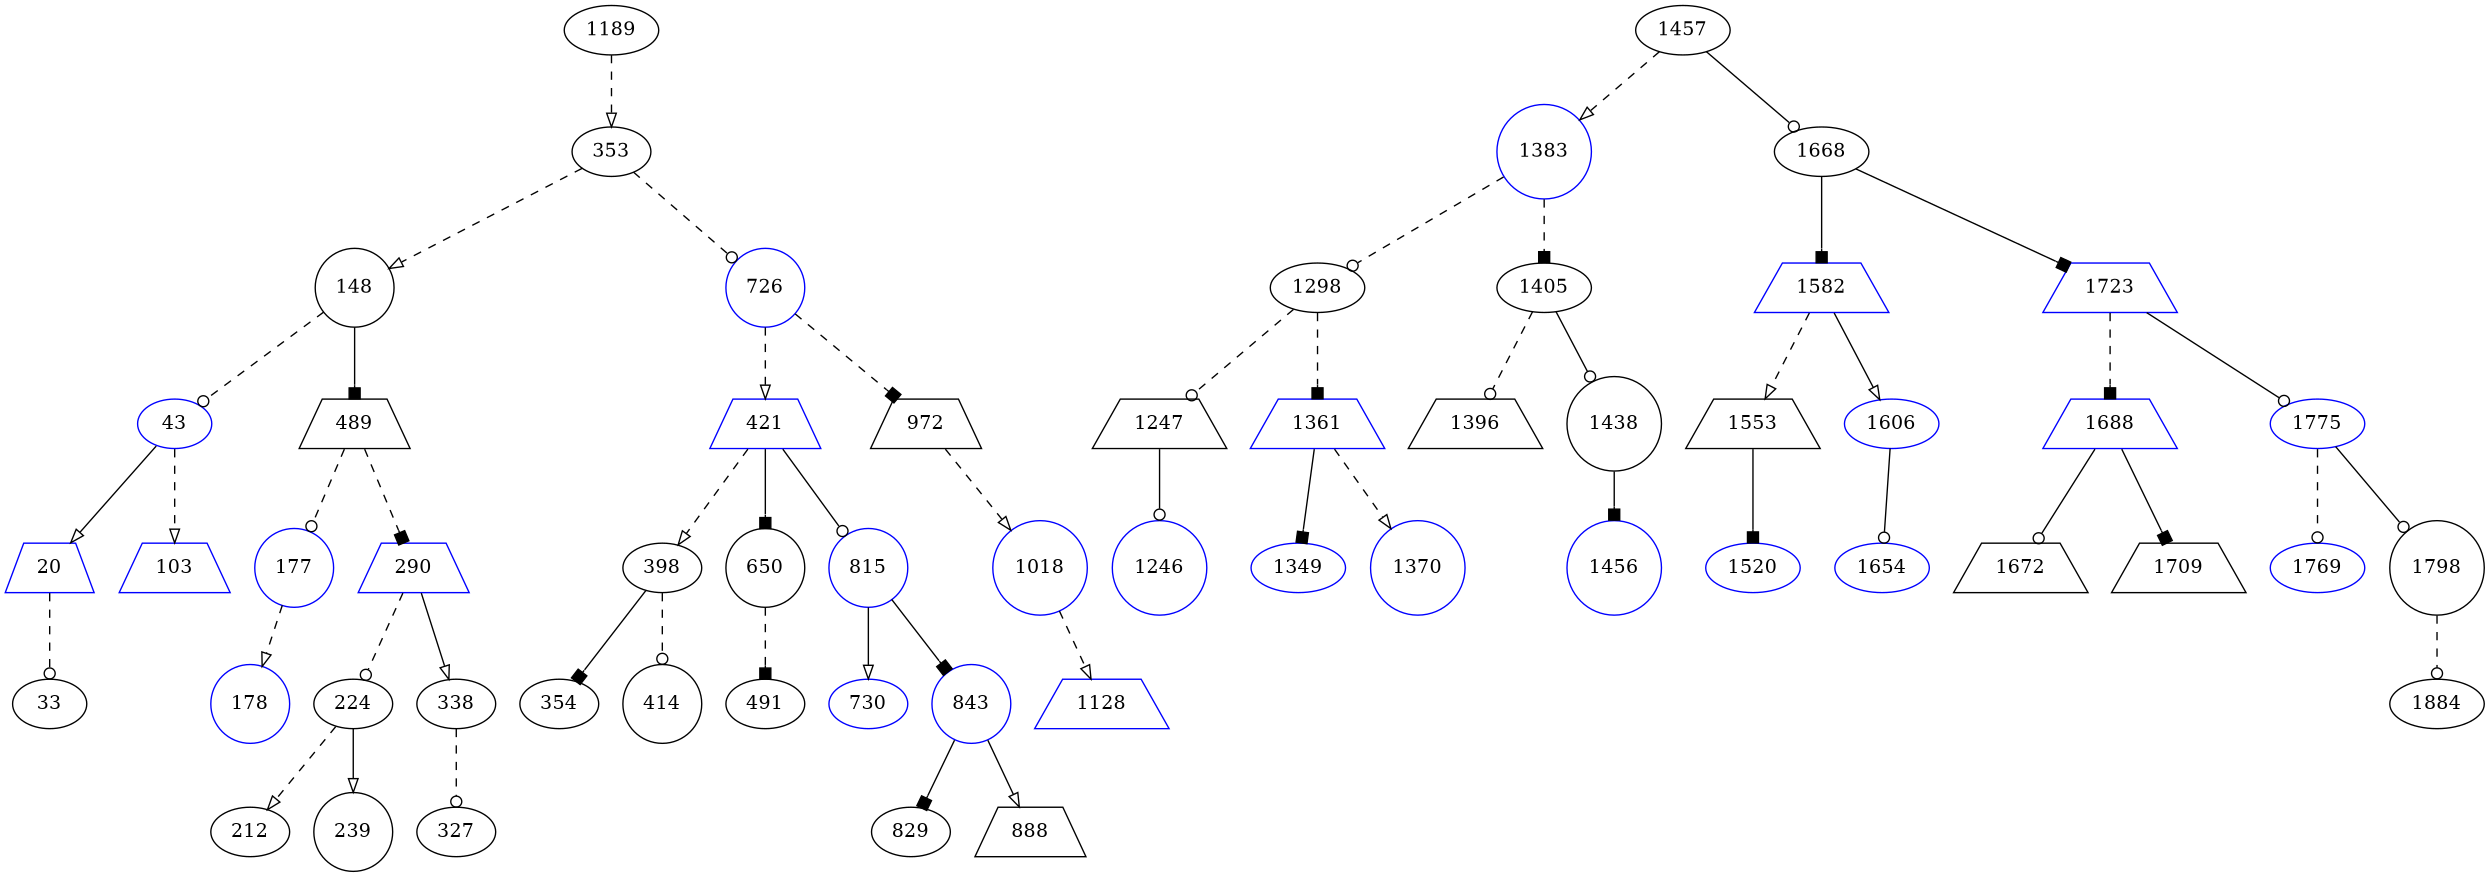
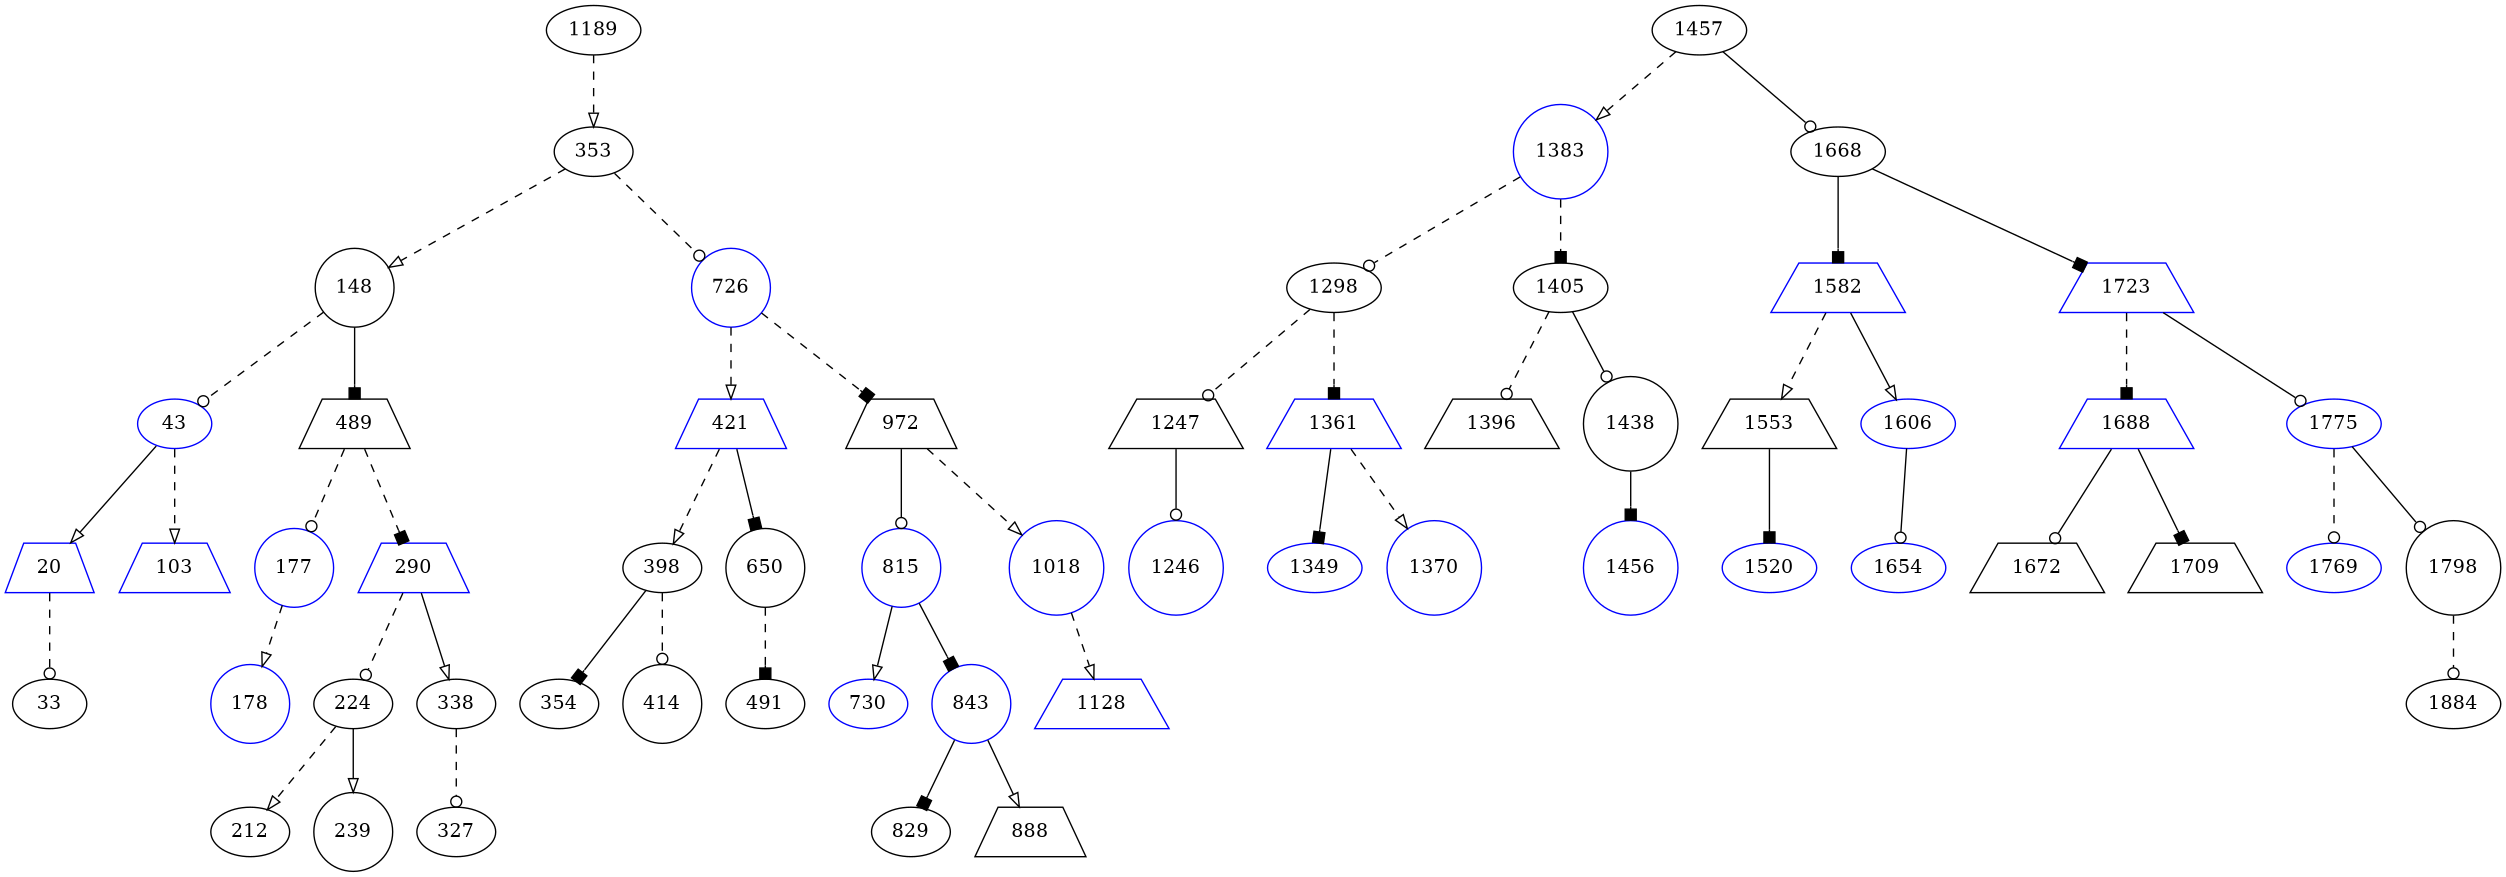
edge "421" -> "815": now "972" -> "815"
